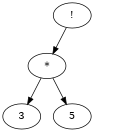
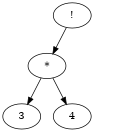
node "5": label "5" -> "4"
